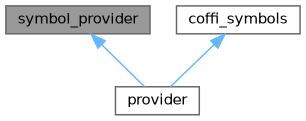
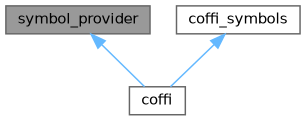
node "provider": label "provider" -> "coffi"
